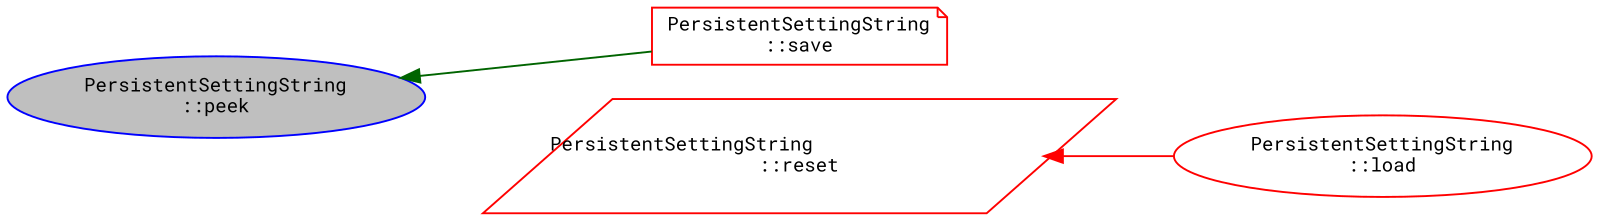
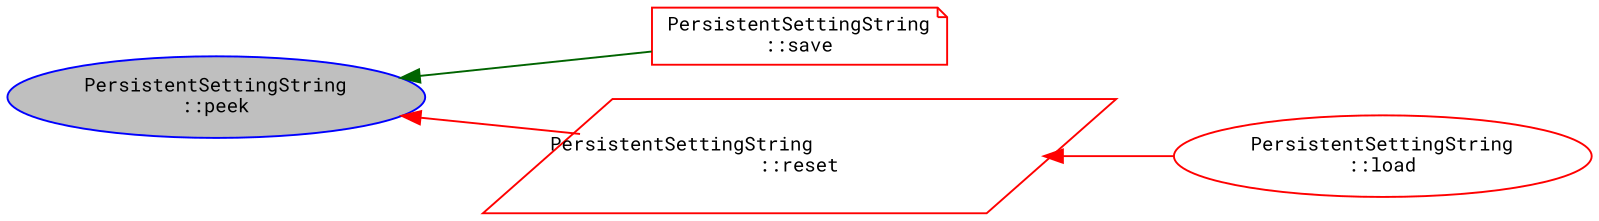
edge "PersistentSettingString ::reset" -> "PersistentSettingString ::peek": added
